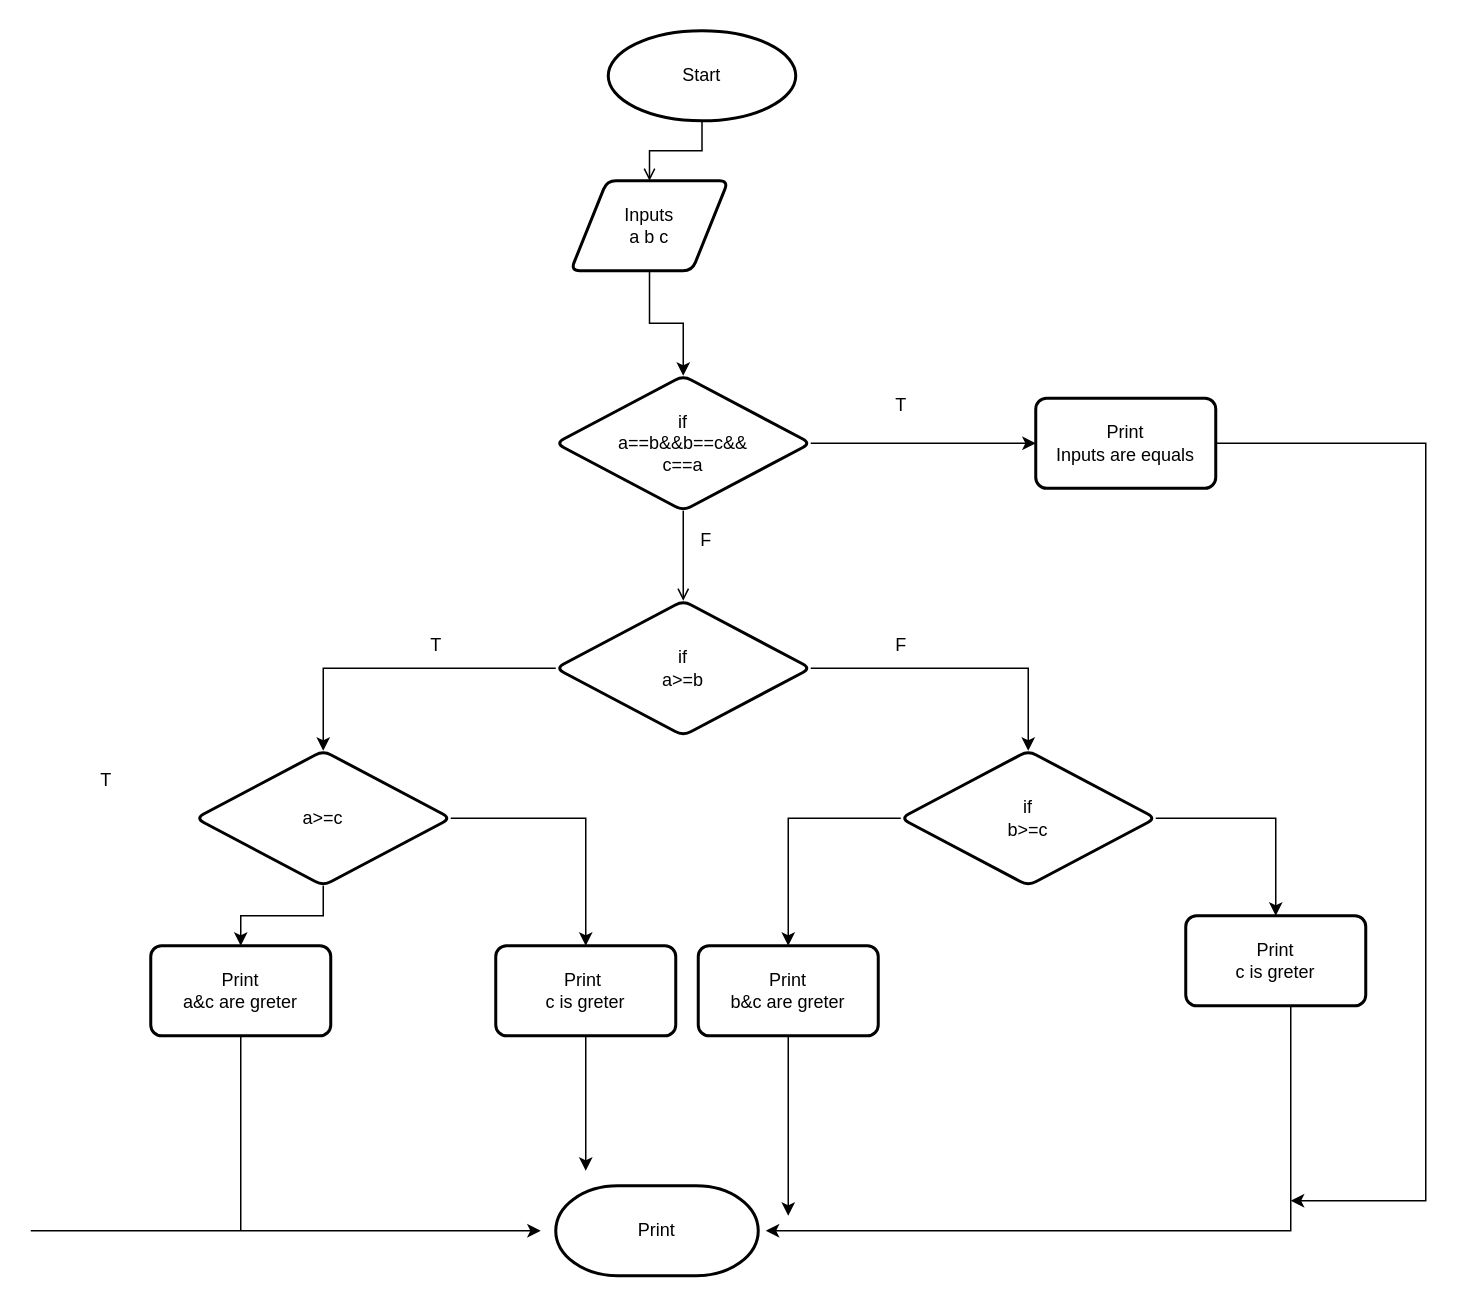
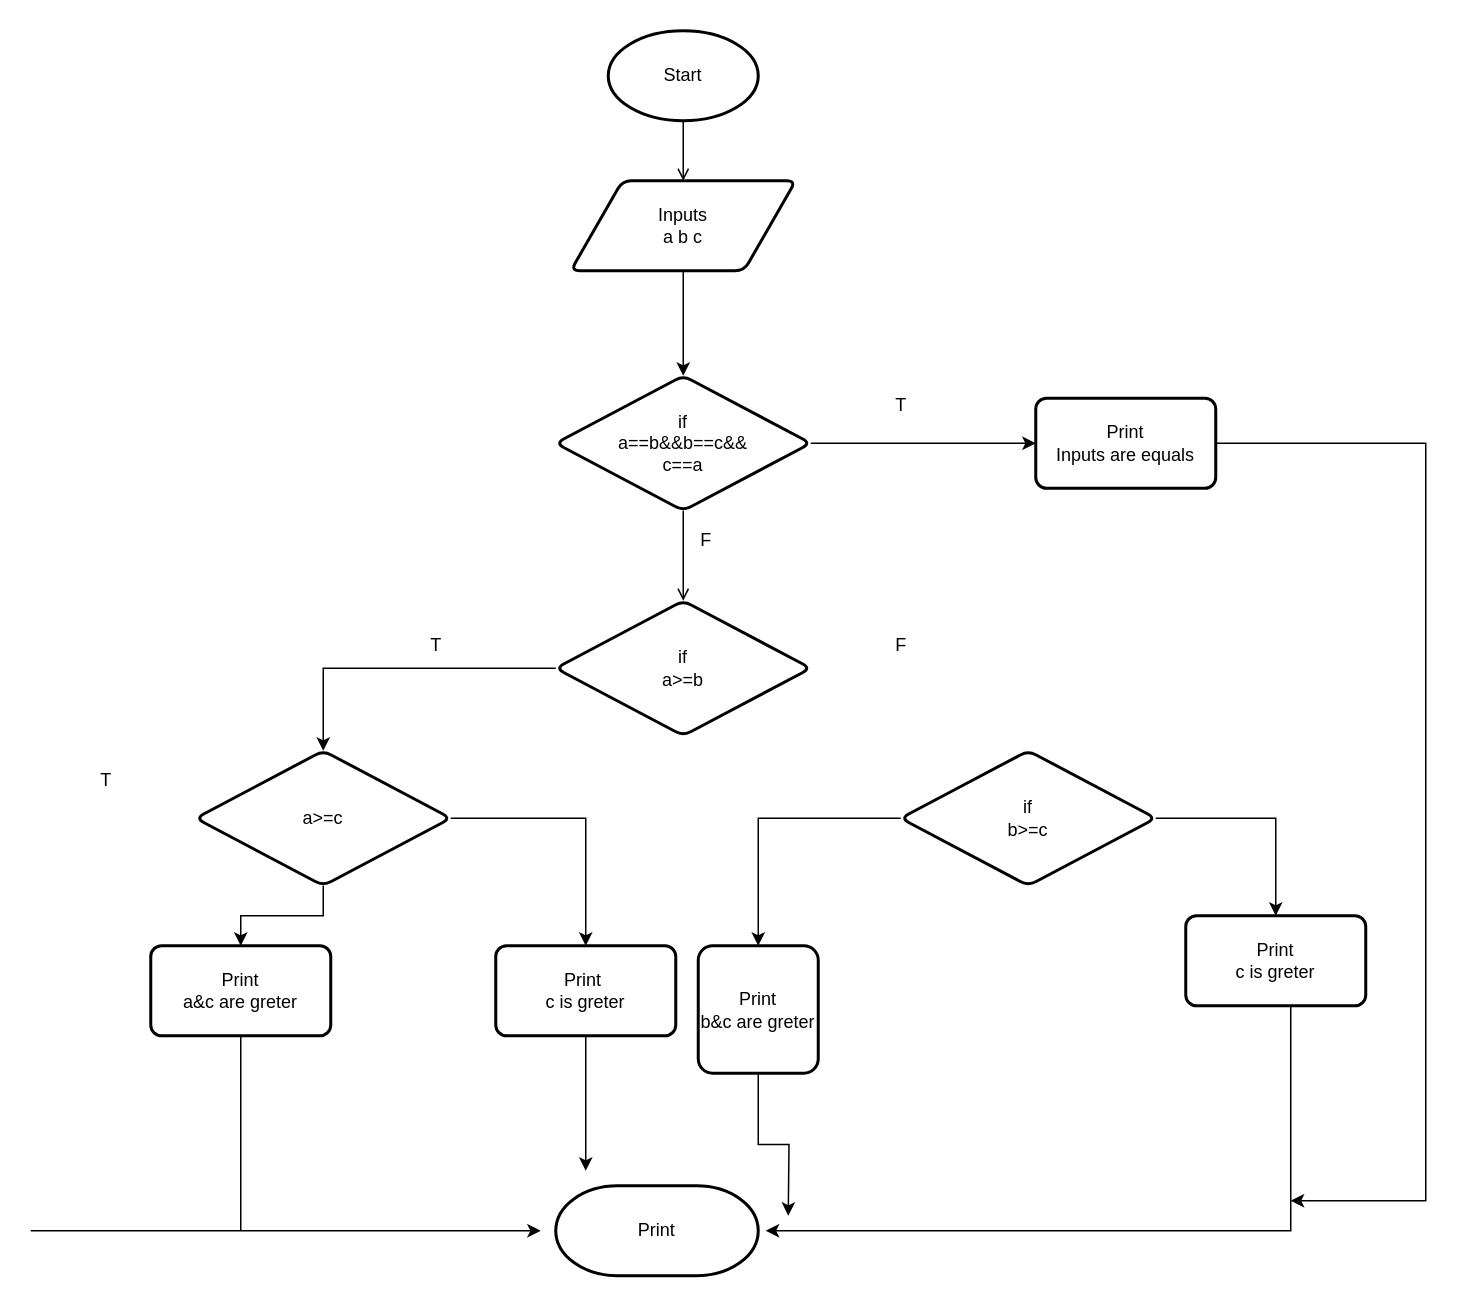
node "Start": size 188x90 -> 150x90
node "Inputs a b c": size 158x90 -> 225x90
edge "if a>=b" -> "if b>=c": removed
node "Print b&c are greter": size 180x90 -> 120x128
